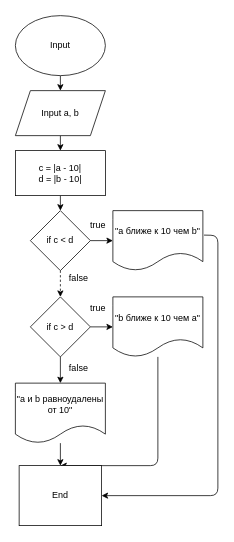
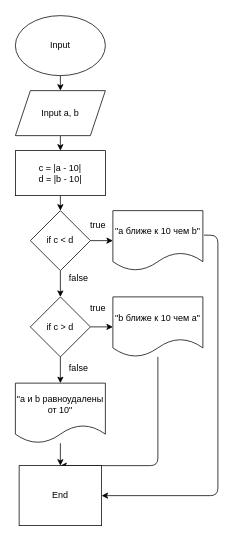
edge "if c < d" -> "if c > d": style dashed -> solid
